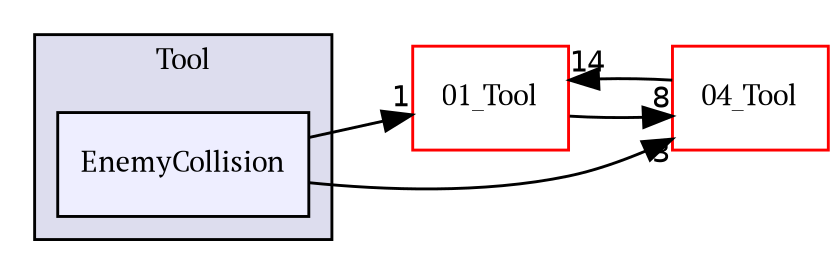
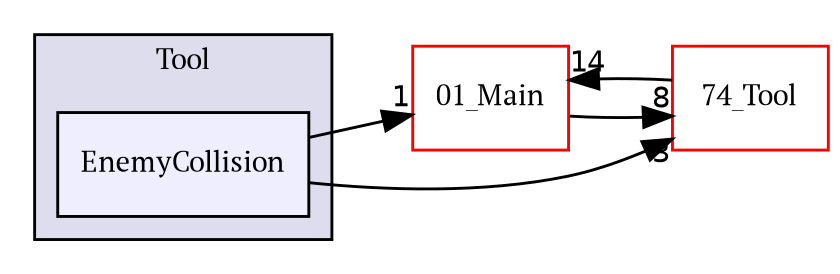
node "01_Tool": label "01_Tool" -> "01_Main"
node "04_Tool": label "04_Tool" -> "74_Tool"
